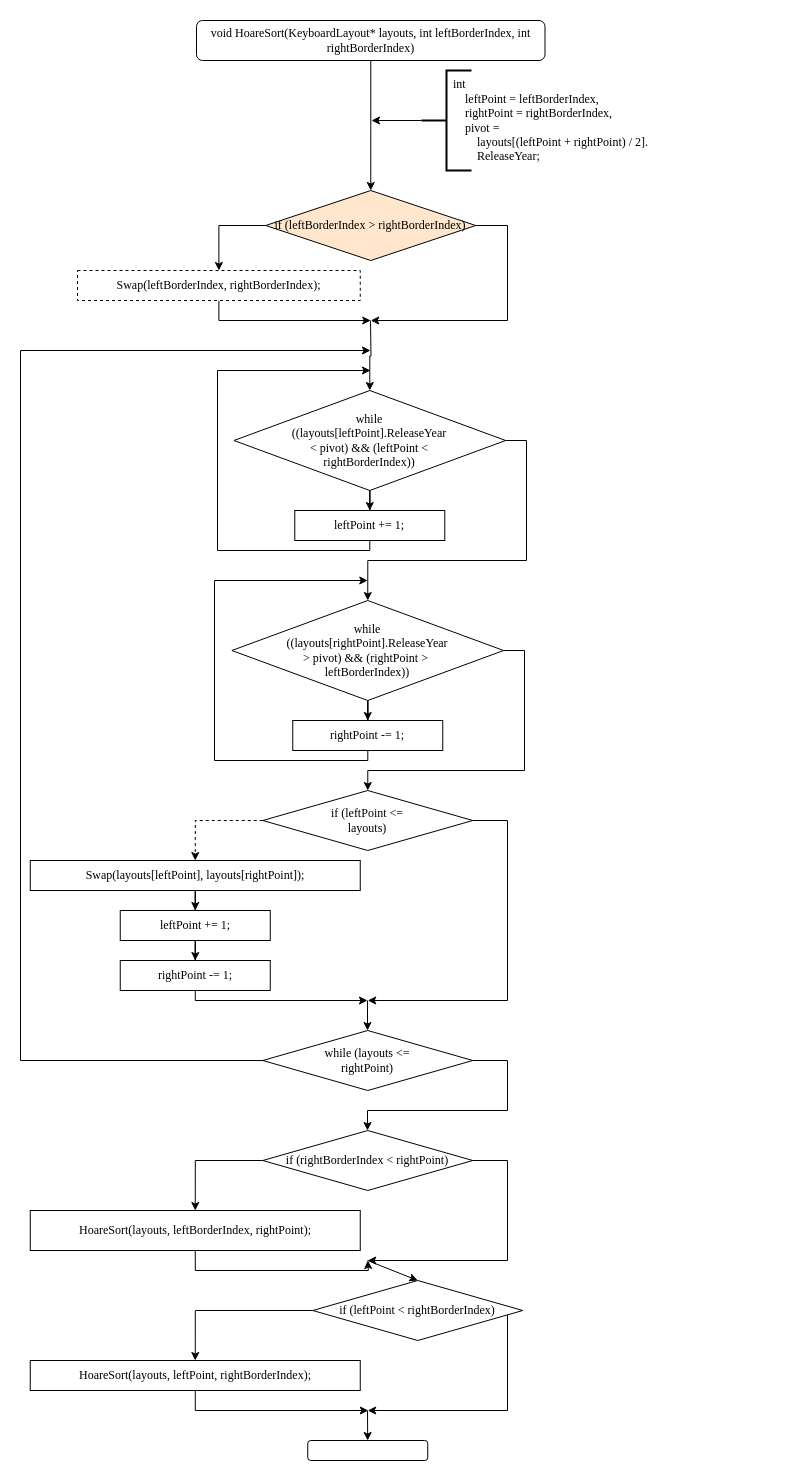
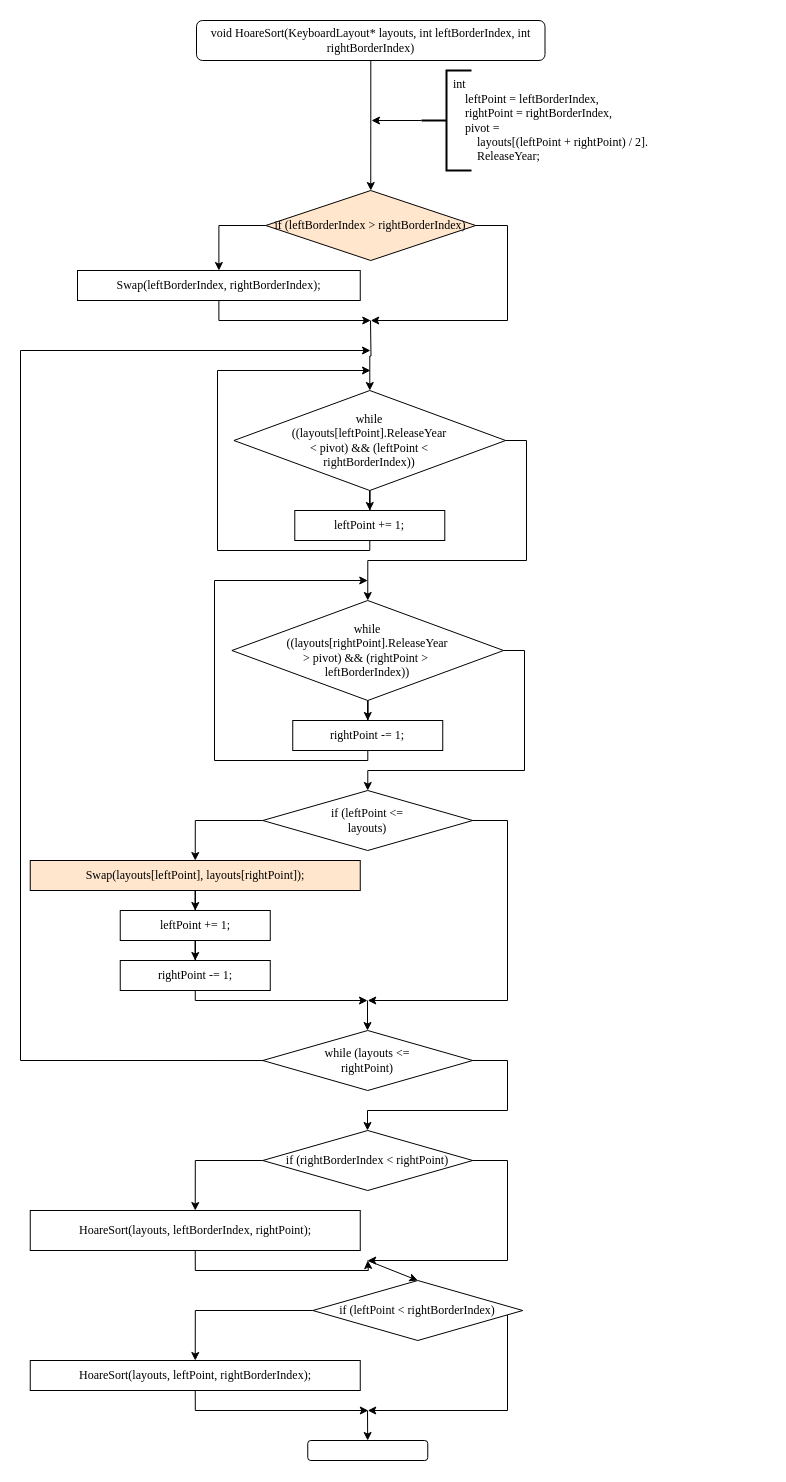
node "Swap(leftBorderIndex, rightBorderIndex);": style dashed -> solid
edge "if (leftPoint <= layouts)" -> "Swap(layouts[leftPoint], layouts[rightPoint]);": style dashed -> solid
node "Swap(layouts[leftPoint], layouts[rightPoint]);": fillcolor #ffffff -> #ffe6cc
